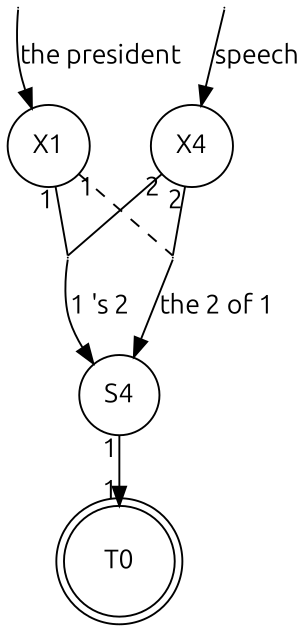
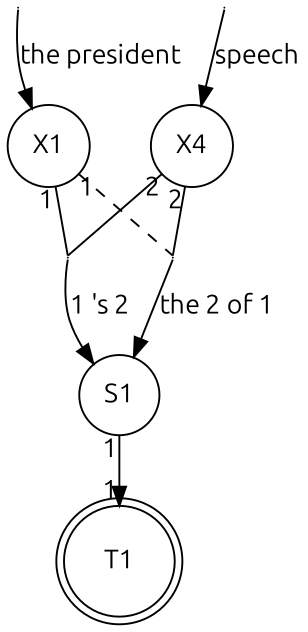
node "S4": label "S4" -> "S1"
node "T0": label "T0" -> "T1"
